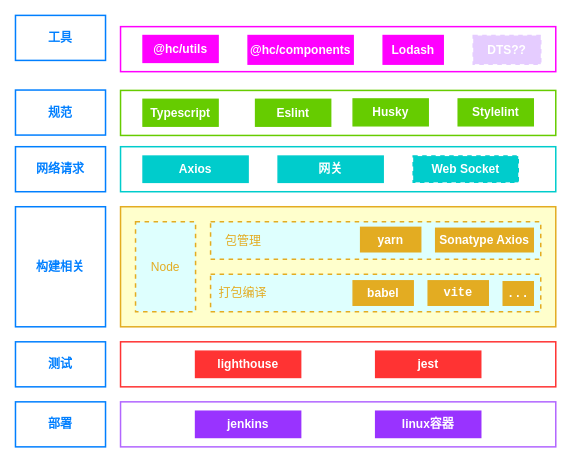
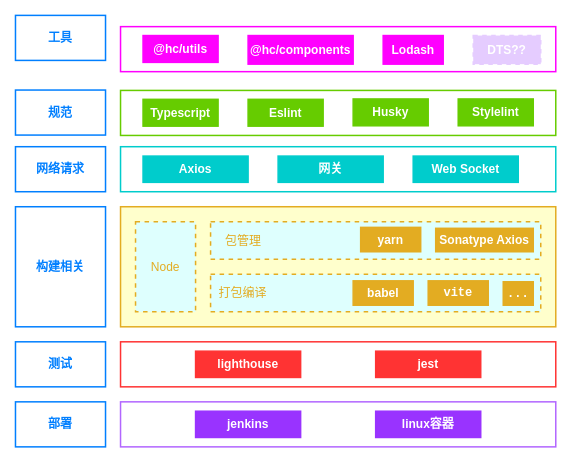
node "Eslint": moved (293, 113) -> (285, 113)
node "Web Socket": style dashed -> solid
